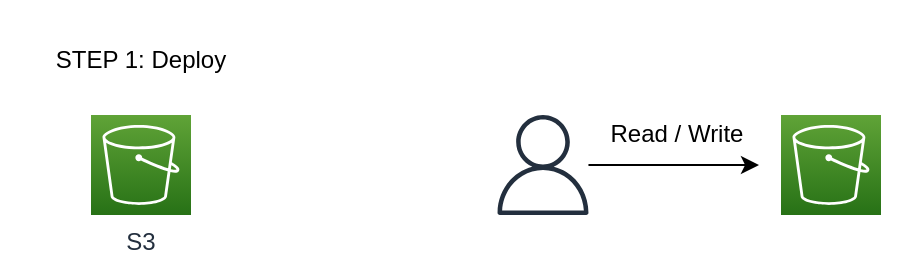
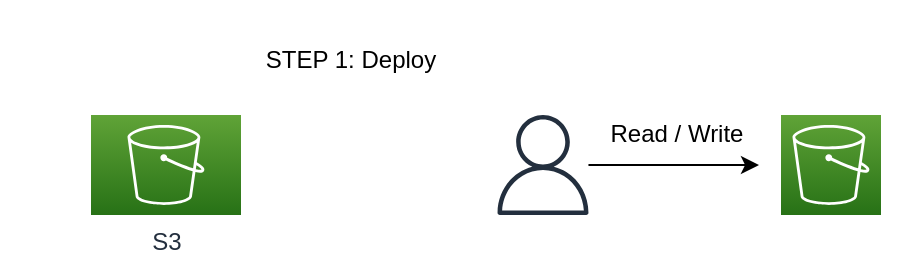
node "STEP 1: Deploy": moved (141, 61) -> (351, 61)
node "S3": size 100x100 -> 150x100
